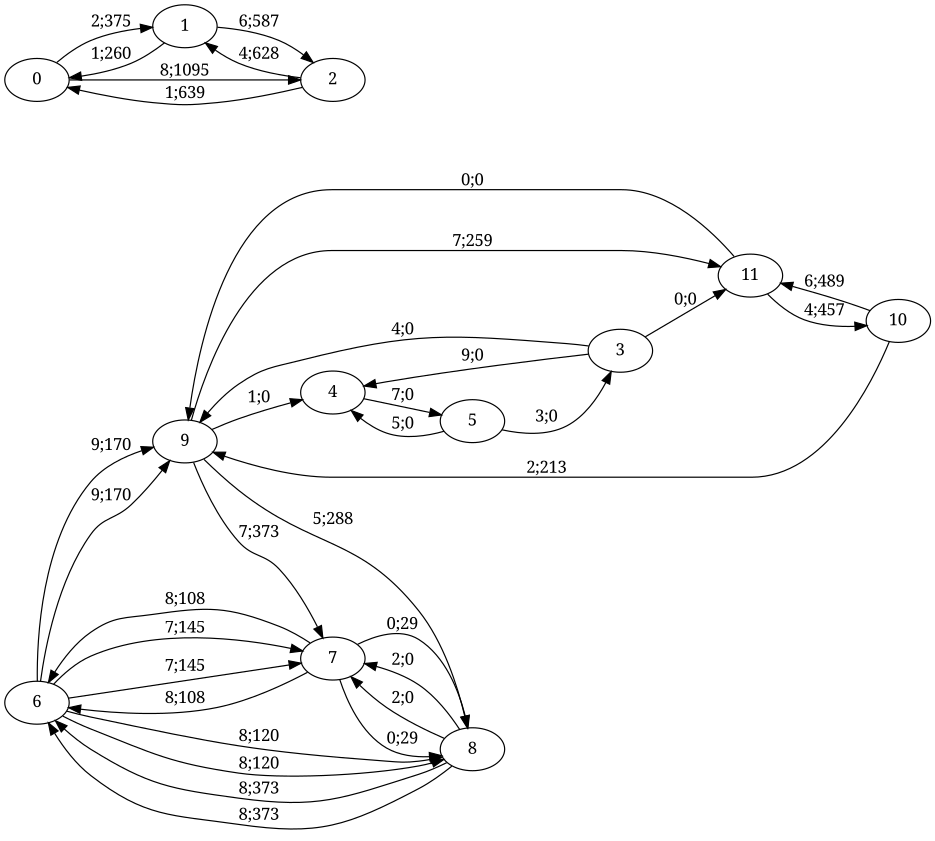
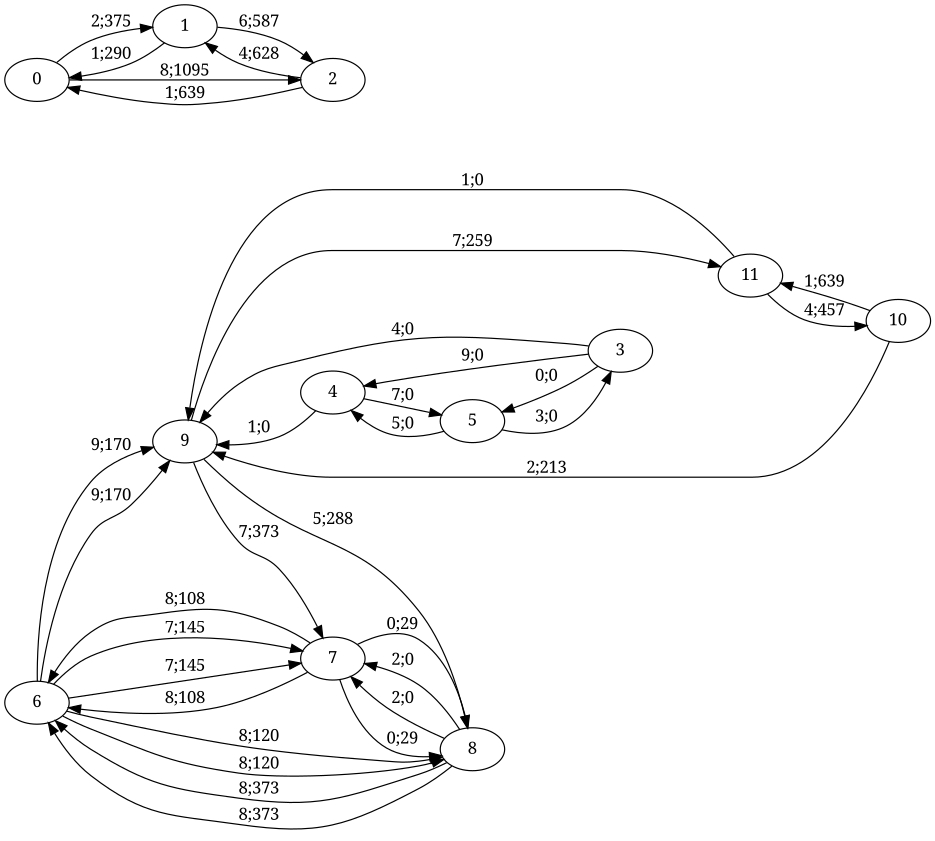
edge "1" -> "0": label "1;260" -> "1;290"
edge "11" -> "9": label "0;0" -> "1;0"
edge "10" -> "11": label "6;489" -> "1;639"
edge "3" -> "11": now "3" -> "5"
edge "9" -> "4": reversed
